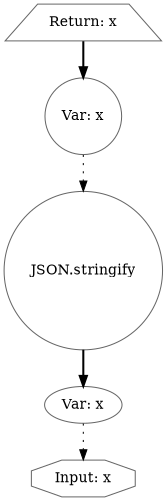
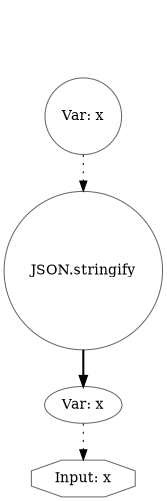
node "Return: x": removed
